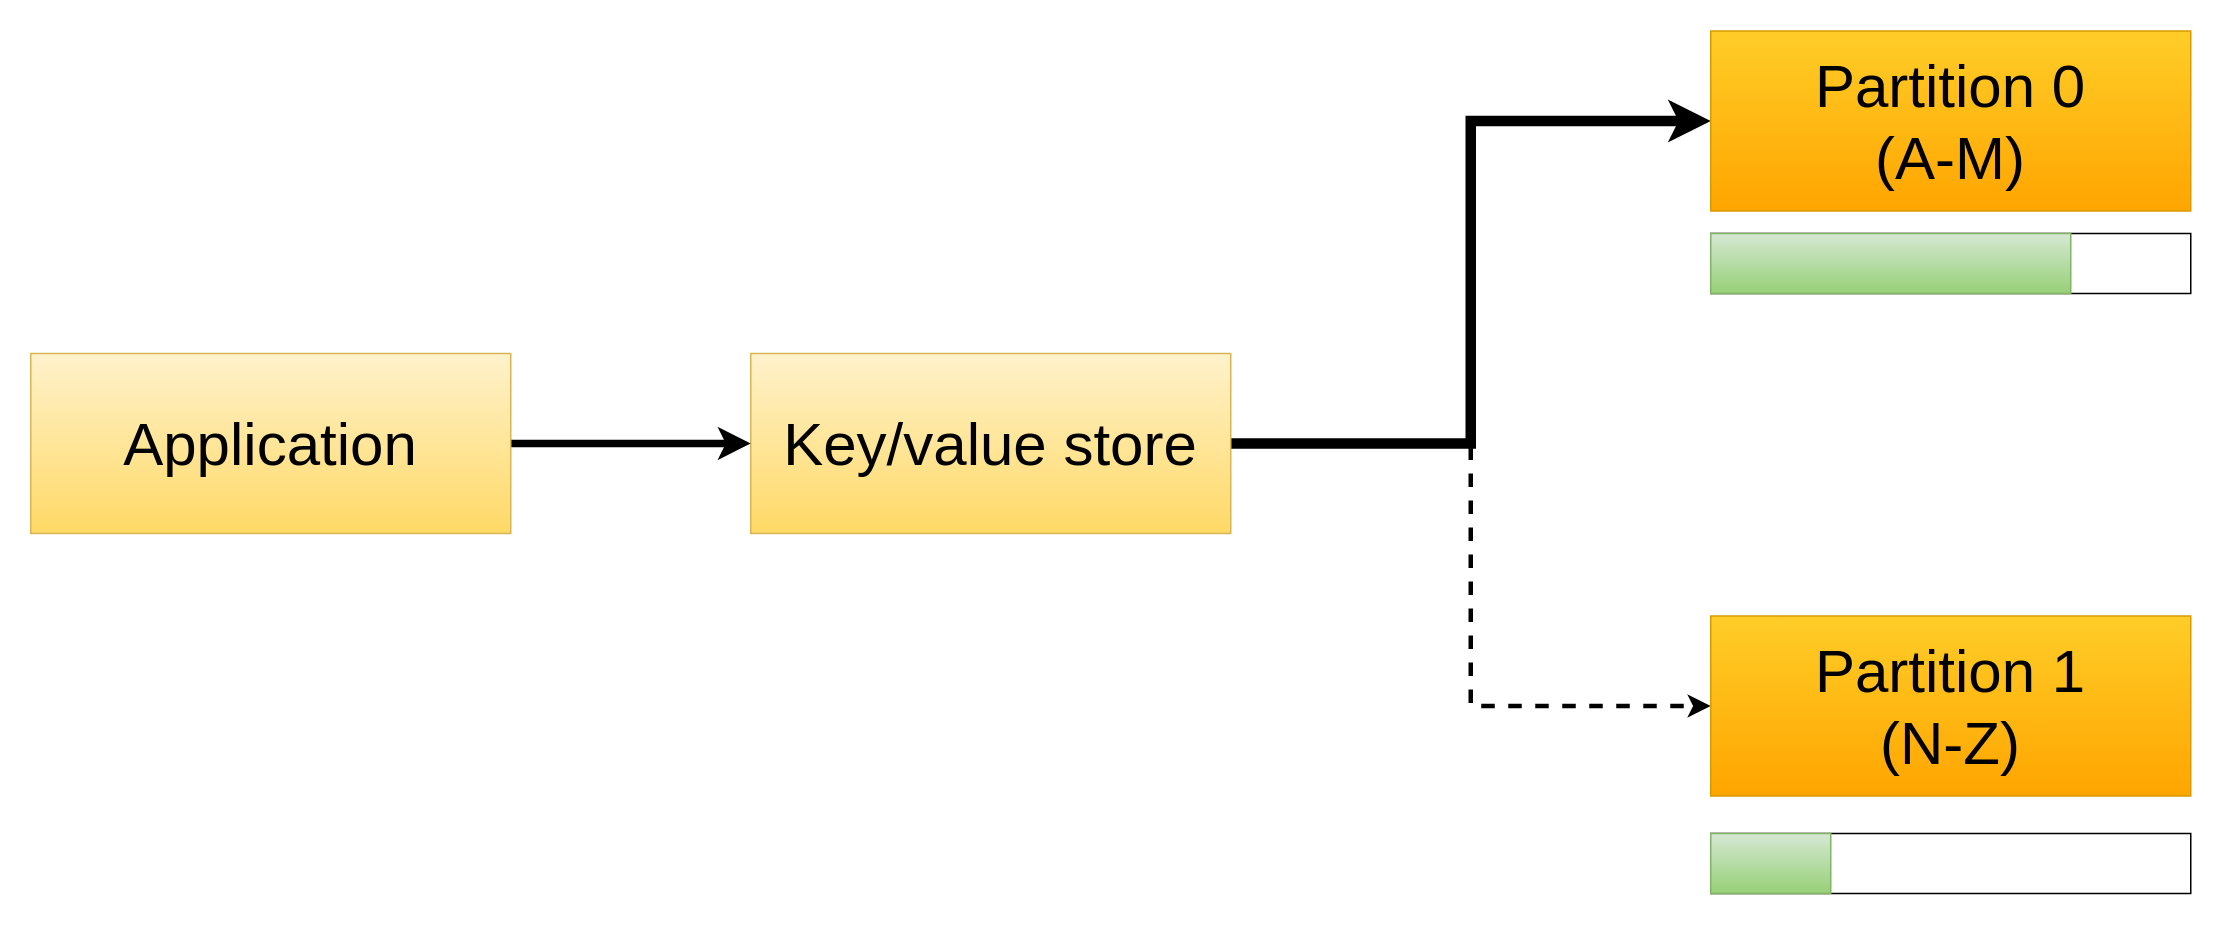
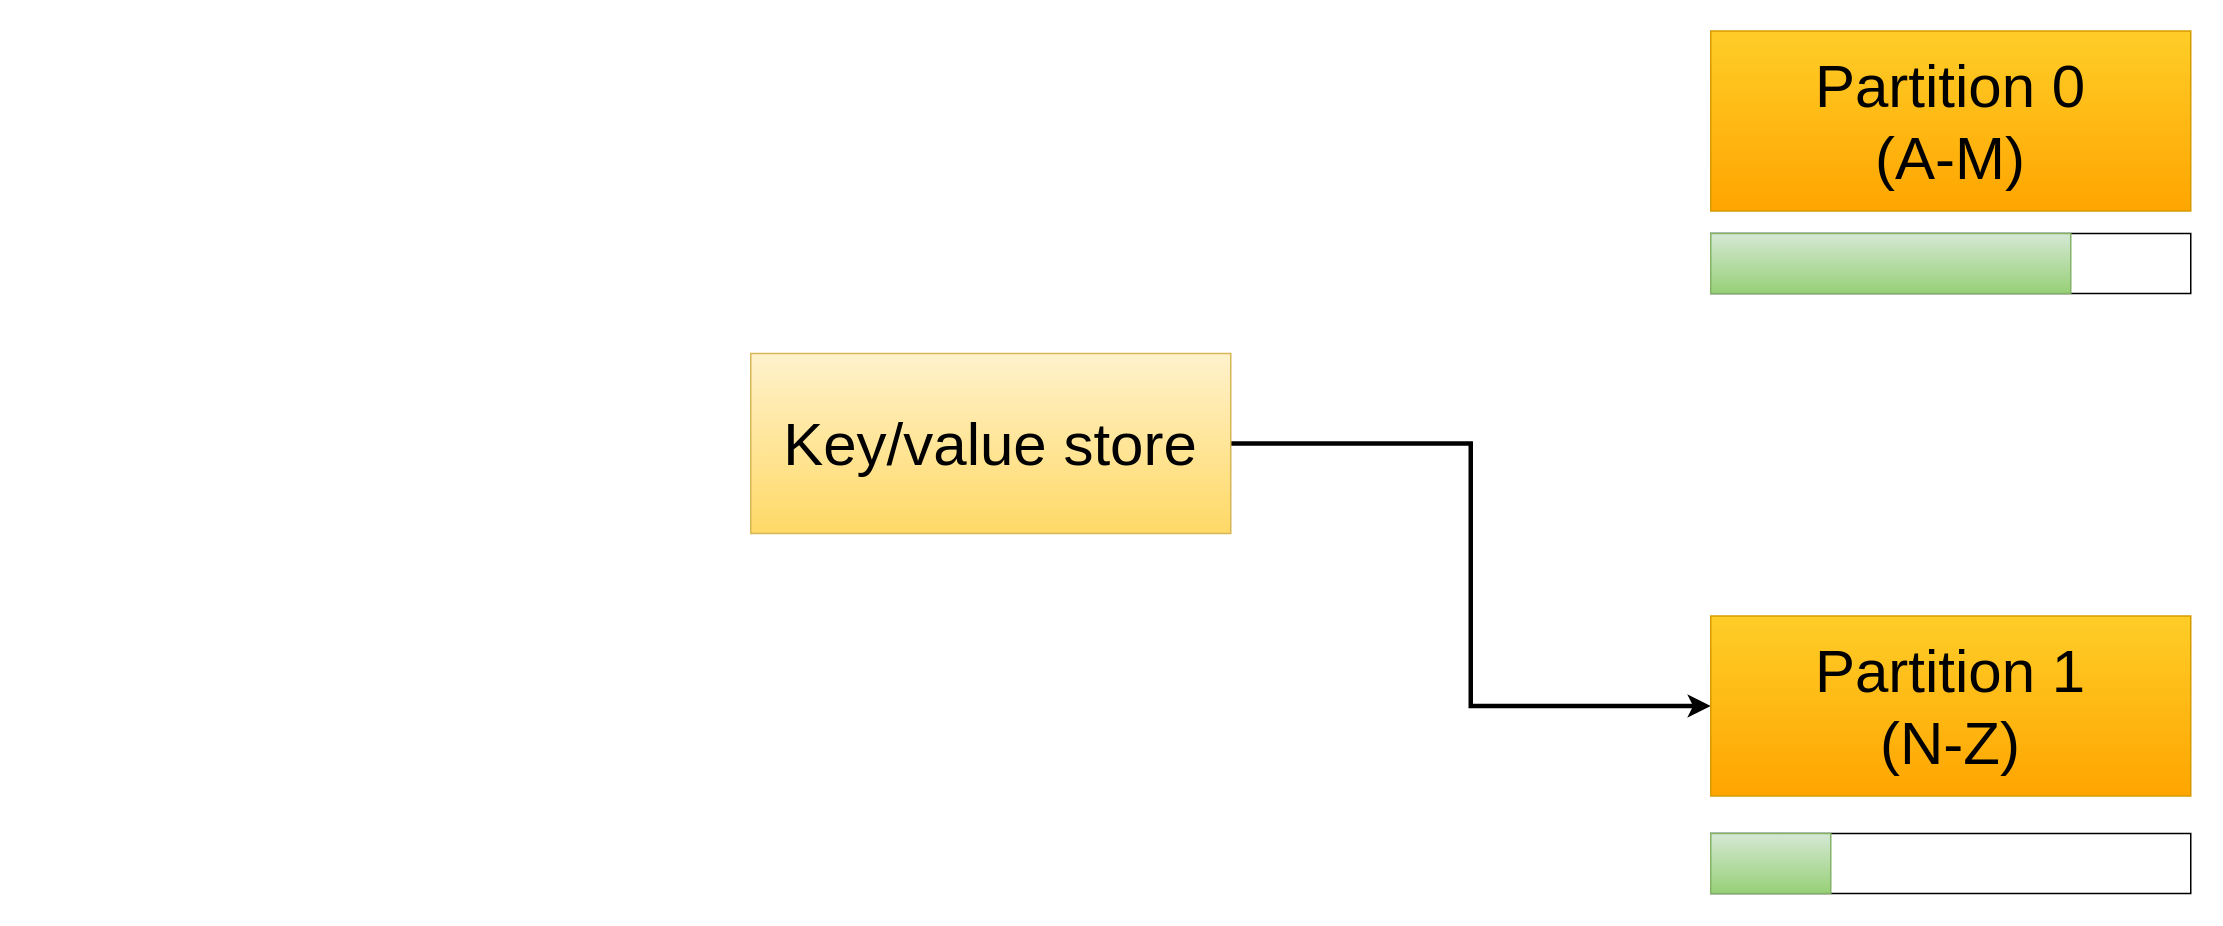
edge "Key/value store" -> "Partition 0 (A-M)": removed
node "Application": removed
edge "Application" -> "Key/value store": removed
edge "Key/value store" -> "Partition 1 (N-Z)": style dashed -> solid
